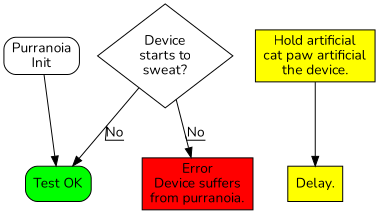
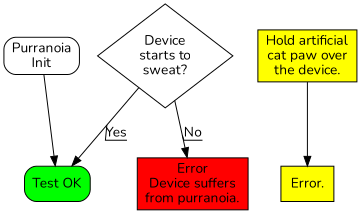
node "Hold artificial cat paw artificial the device.": label "Hold artificial cat paw artificial the device." -> "Hold artificial cat paw over the device."
edge "Device starts to sweat?" -> "Test OK": label "No" -> "Yes"
node "Delay.": label "Delay." -> "Error."
